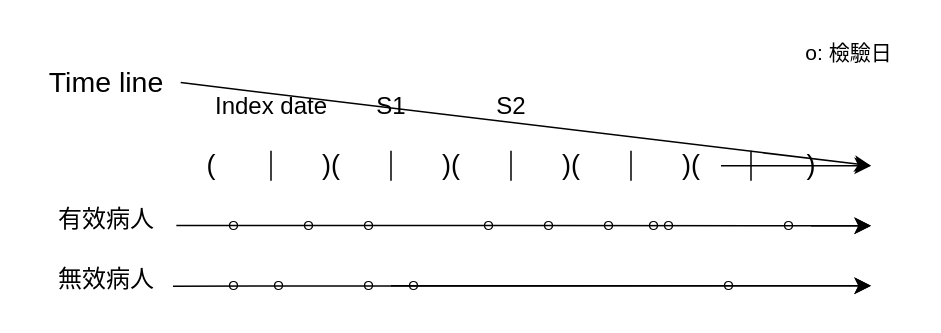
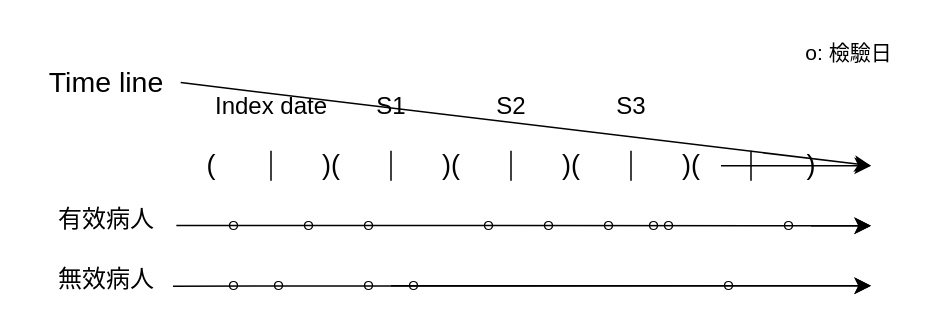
node "S3": added
